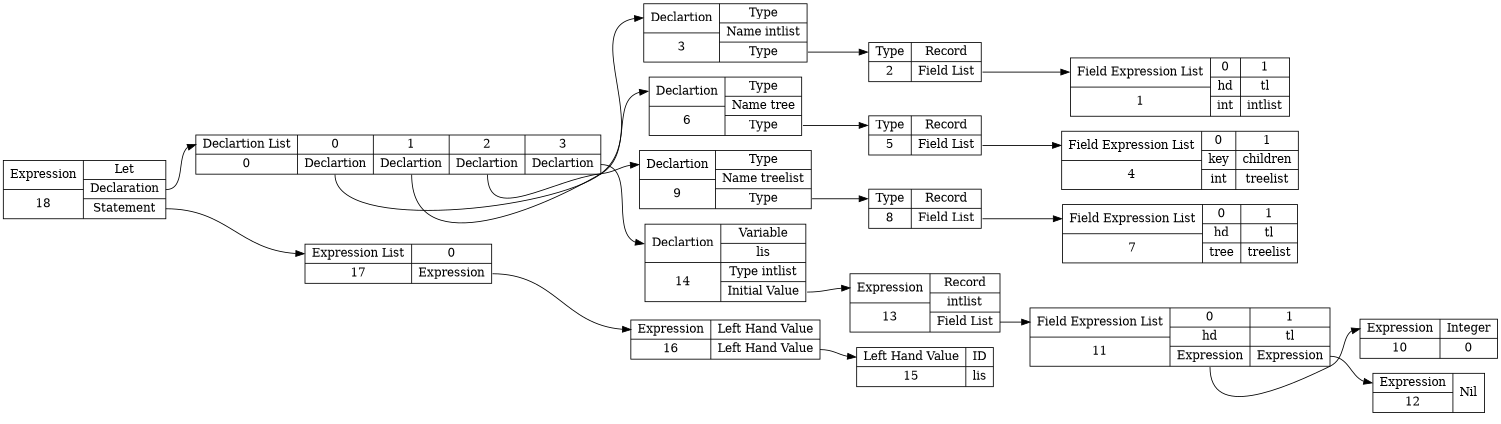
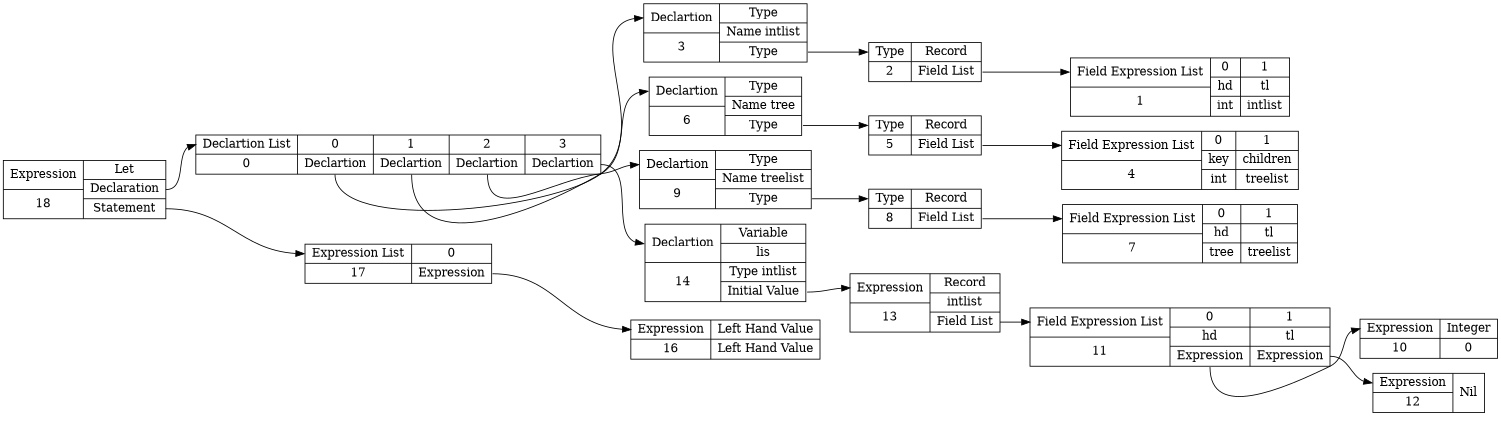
node "Left Hand Value": removed
